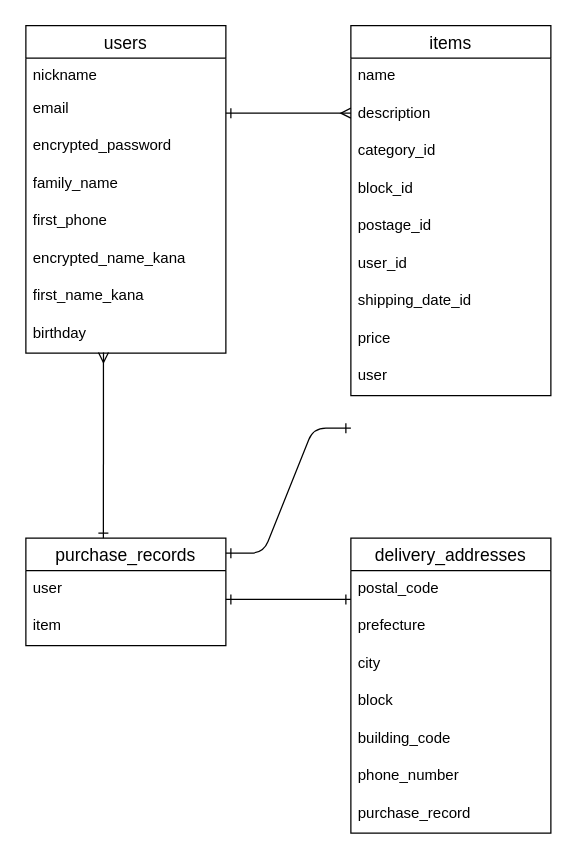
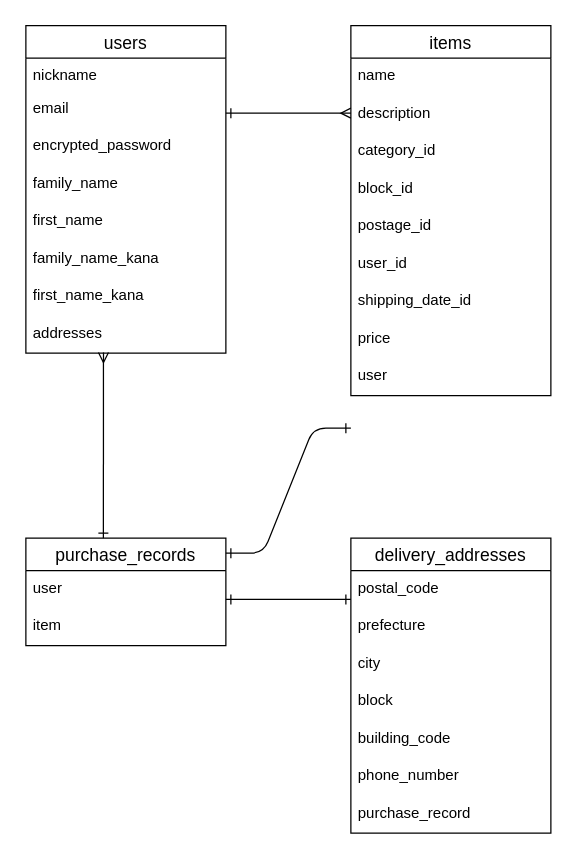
node "first_phone": label "first_phone" -> "first_name"
node "encrypted_name_kana": label "encrypted_name_kana" -> "family_name_kana"
node "birthday": label "birthday" -> "addresses"
